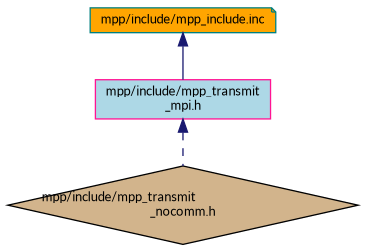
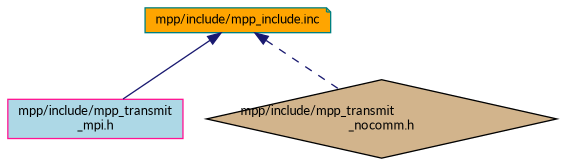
edge "mpp/include/mpp_transmit _nocomm.h" -> "mpp/include/mpp_transmit _mpi.h": now "mpp/include/mpp_transmit _nocomm.h" -> "mpp/include/mpp_include.inc"
